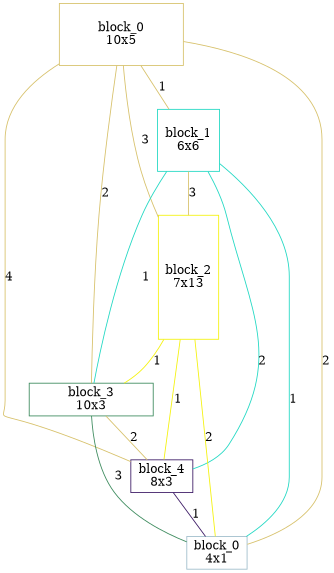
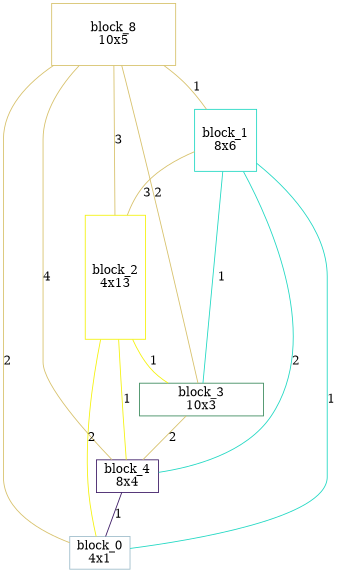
node "block_0 10x5": label "block_0 10x5" -> "block_8 10x5"
node "block_1 6x6": label "block_1 6x6" -> "block_1 8x6"
node "block_2 7x13": label "block_2 7x13" -> "block_2 4x13"
node "block_4 8x3": label "block_4 8x3" -> "block_4 8x4"
edge "block_3 10x3" -- "block_0 4x1": removed, label "3"
